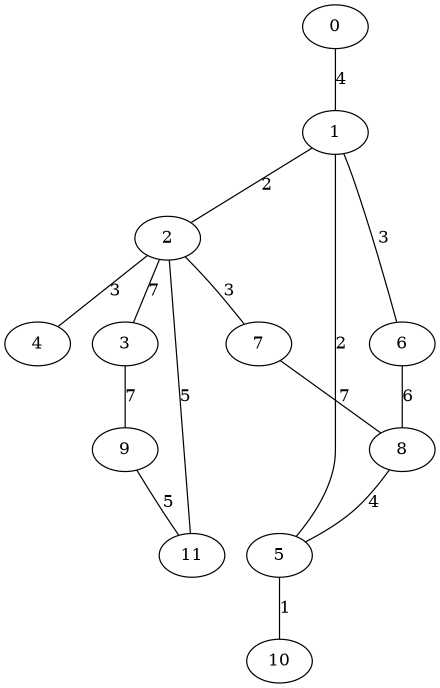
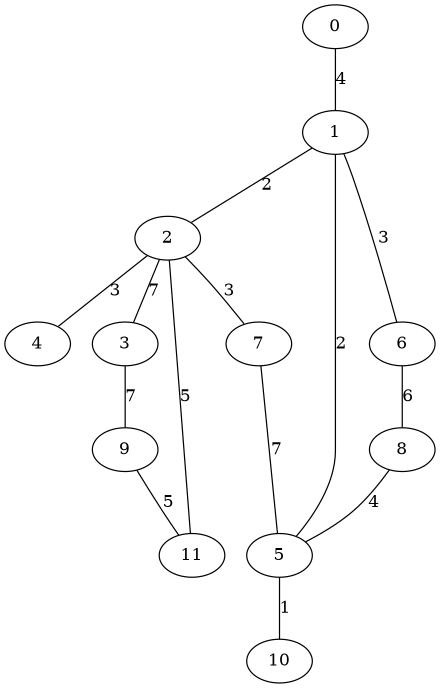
edge "7" -- "8": now "7" -- "5"
